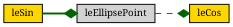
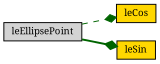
edge "leSin" -> "leEllipsePoint": reversed
